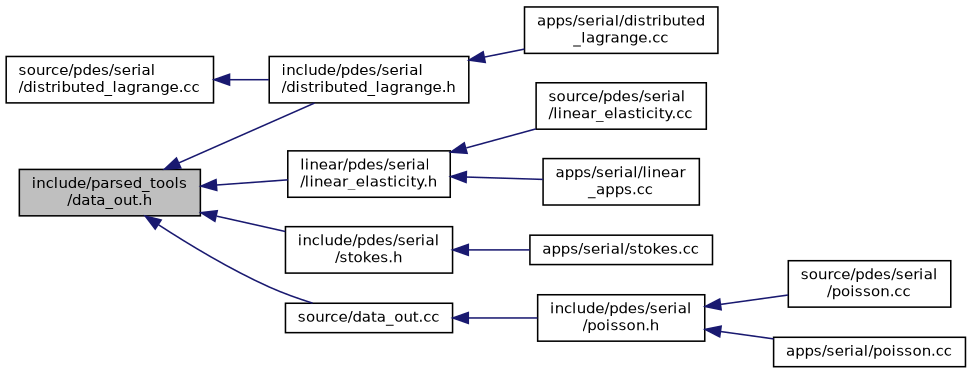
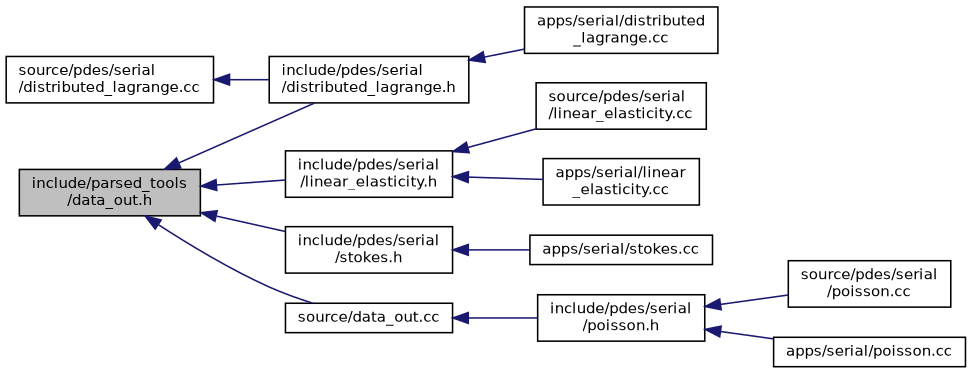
node "linear/pdes/serial /linear_elasticity.h": label "linear/pdes/serial /linear_elasticity.h" -> "include/pdes/serial /linear_elasticity.h"
node "apps/serial/linear _apps.cc": label "apps/serial/linear _apps.cc" -> "apps/serial/linear _elasticity.cc"
